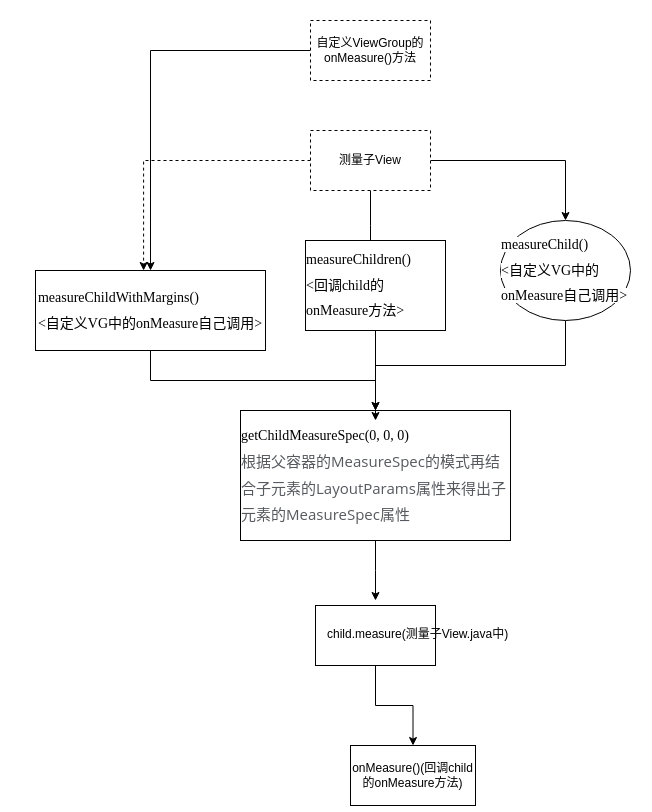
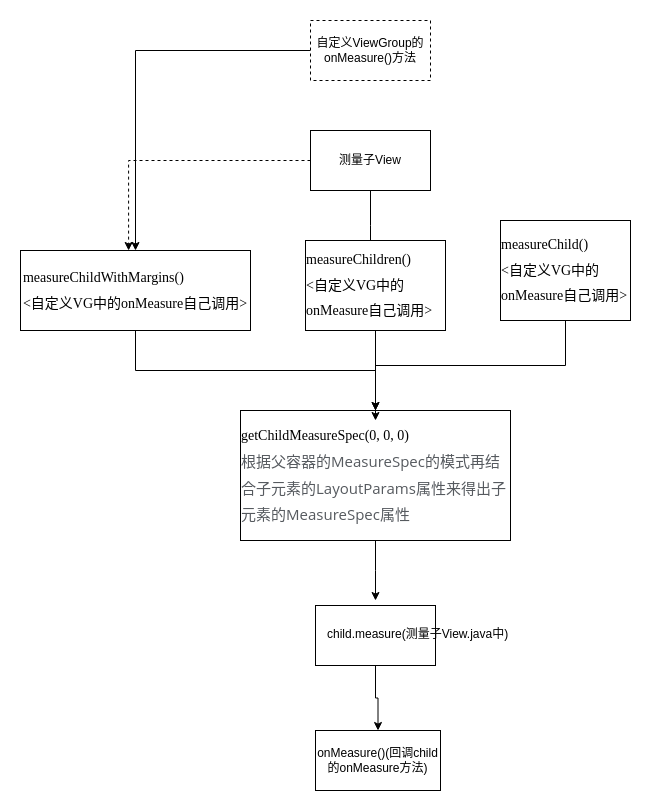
node "测量子View": style dashed -> solid
edge "测量子View" -> "measureChild() <自定义VG中的onMeasure自己调用>": removed
node "measureChild() <自定义VG中的onMeasure自己调用>": shape ellipse -> rectangle
node "measureChildren() <回调child的onMeasure方法>": label "measureChildren() <回调child的onMeasure方法>" -> "measureChildren() <自定义VG中的onMeasure自己调用>"
node "measureChildWithMargins() <自定义VG中的onMeasure自己调用>": moved (151, 311) -> (136, 291)
node "onMeasure()(回调child的onMeasure方法)": moved (413, 776) -> (378, 761)
